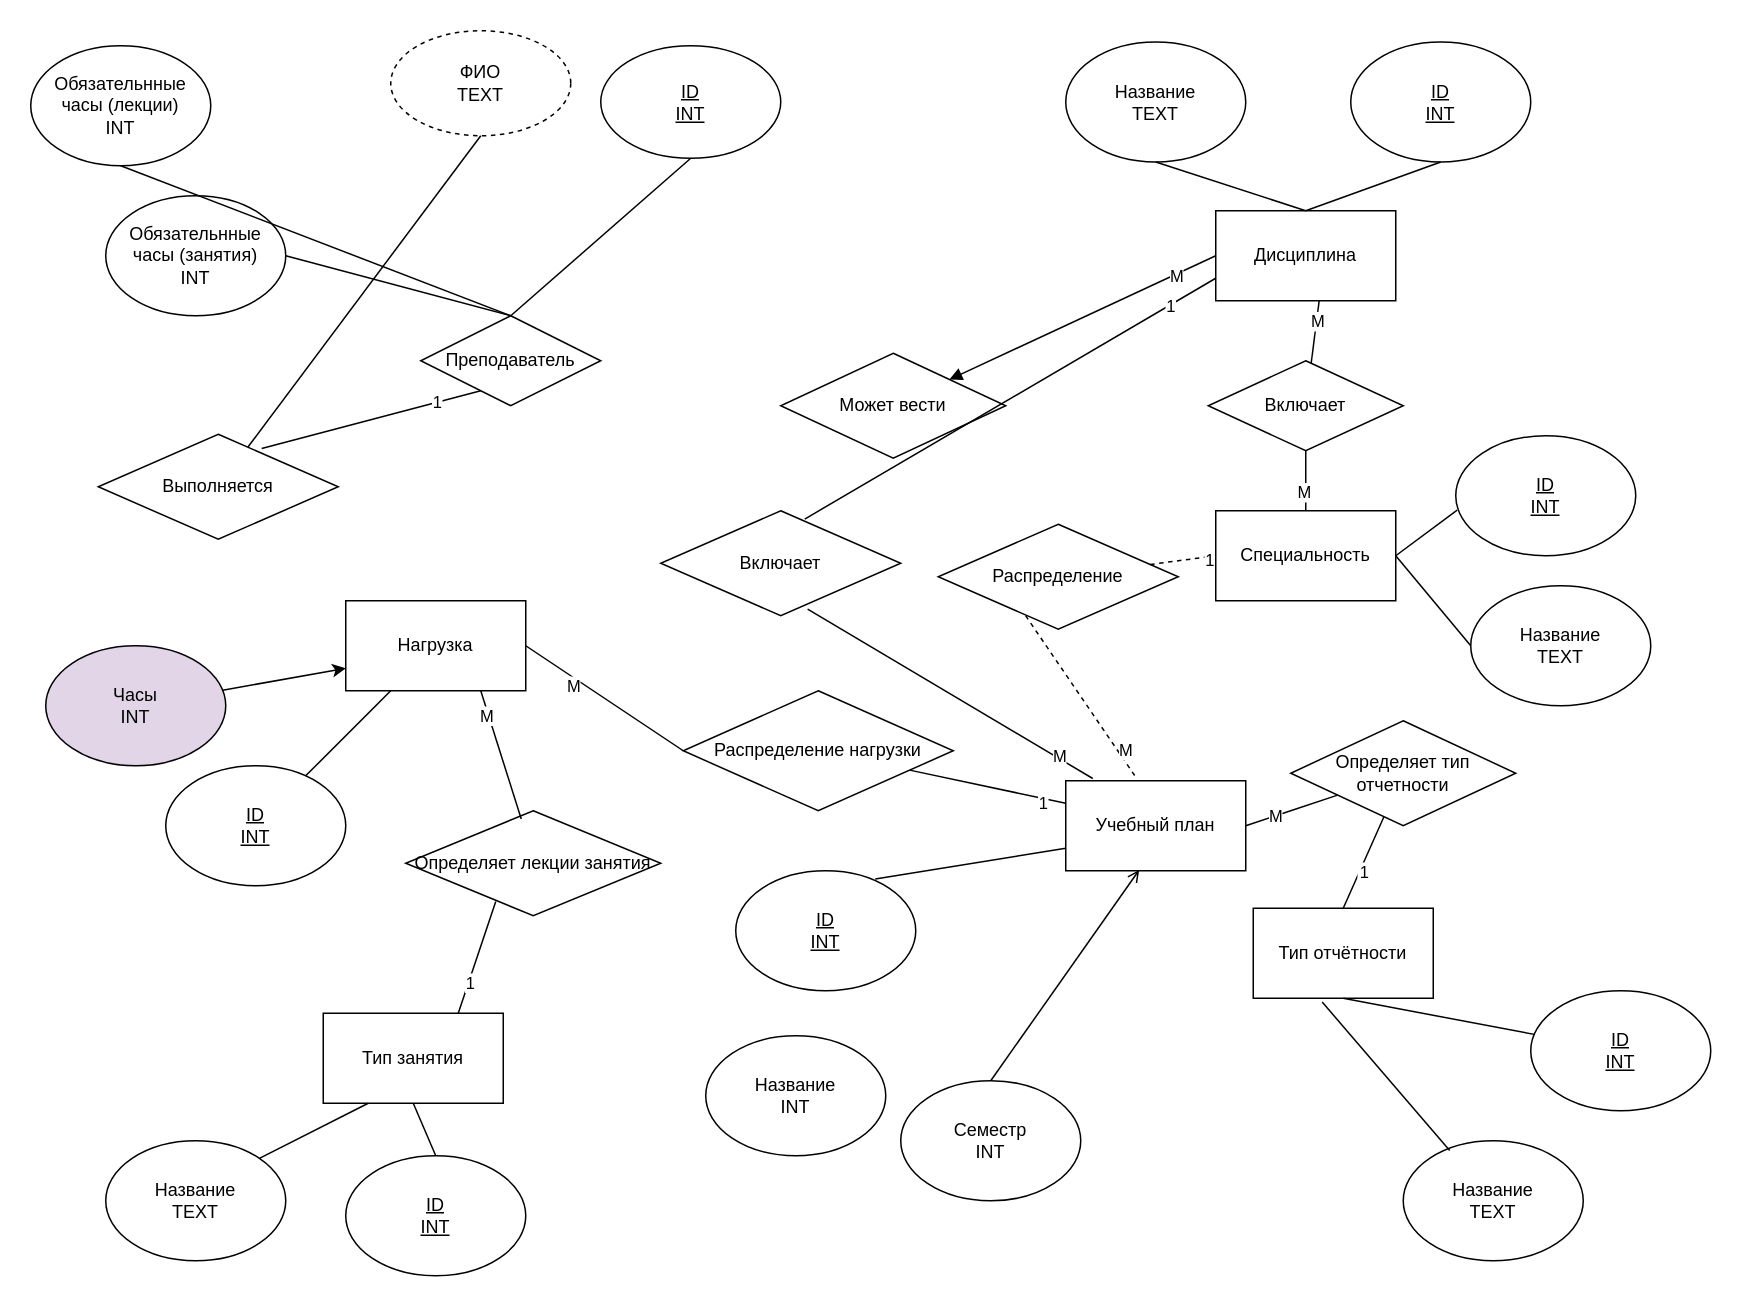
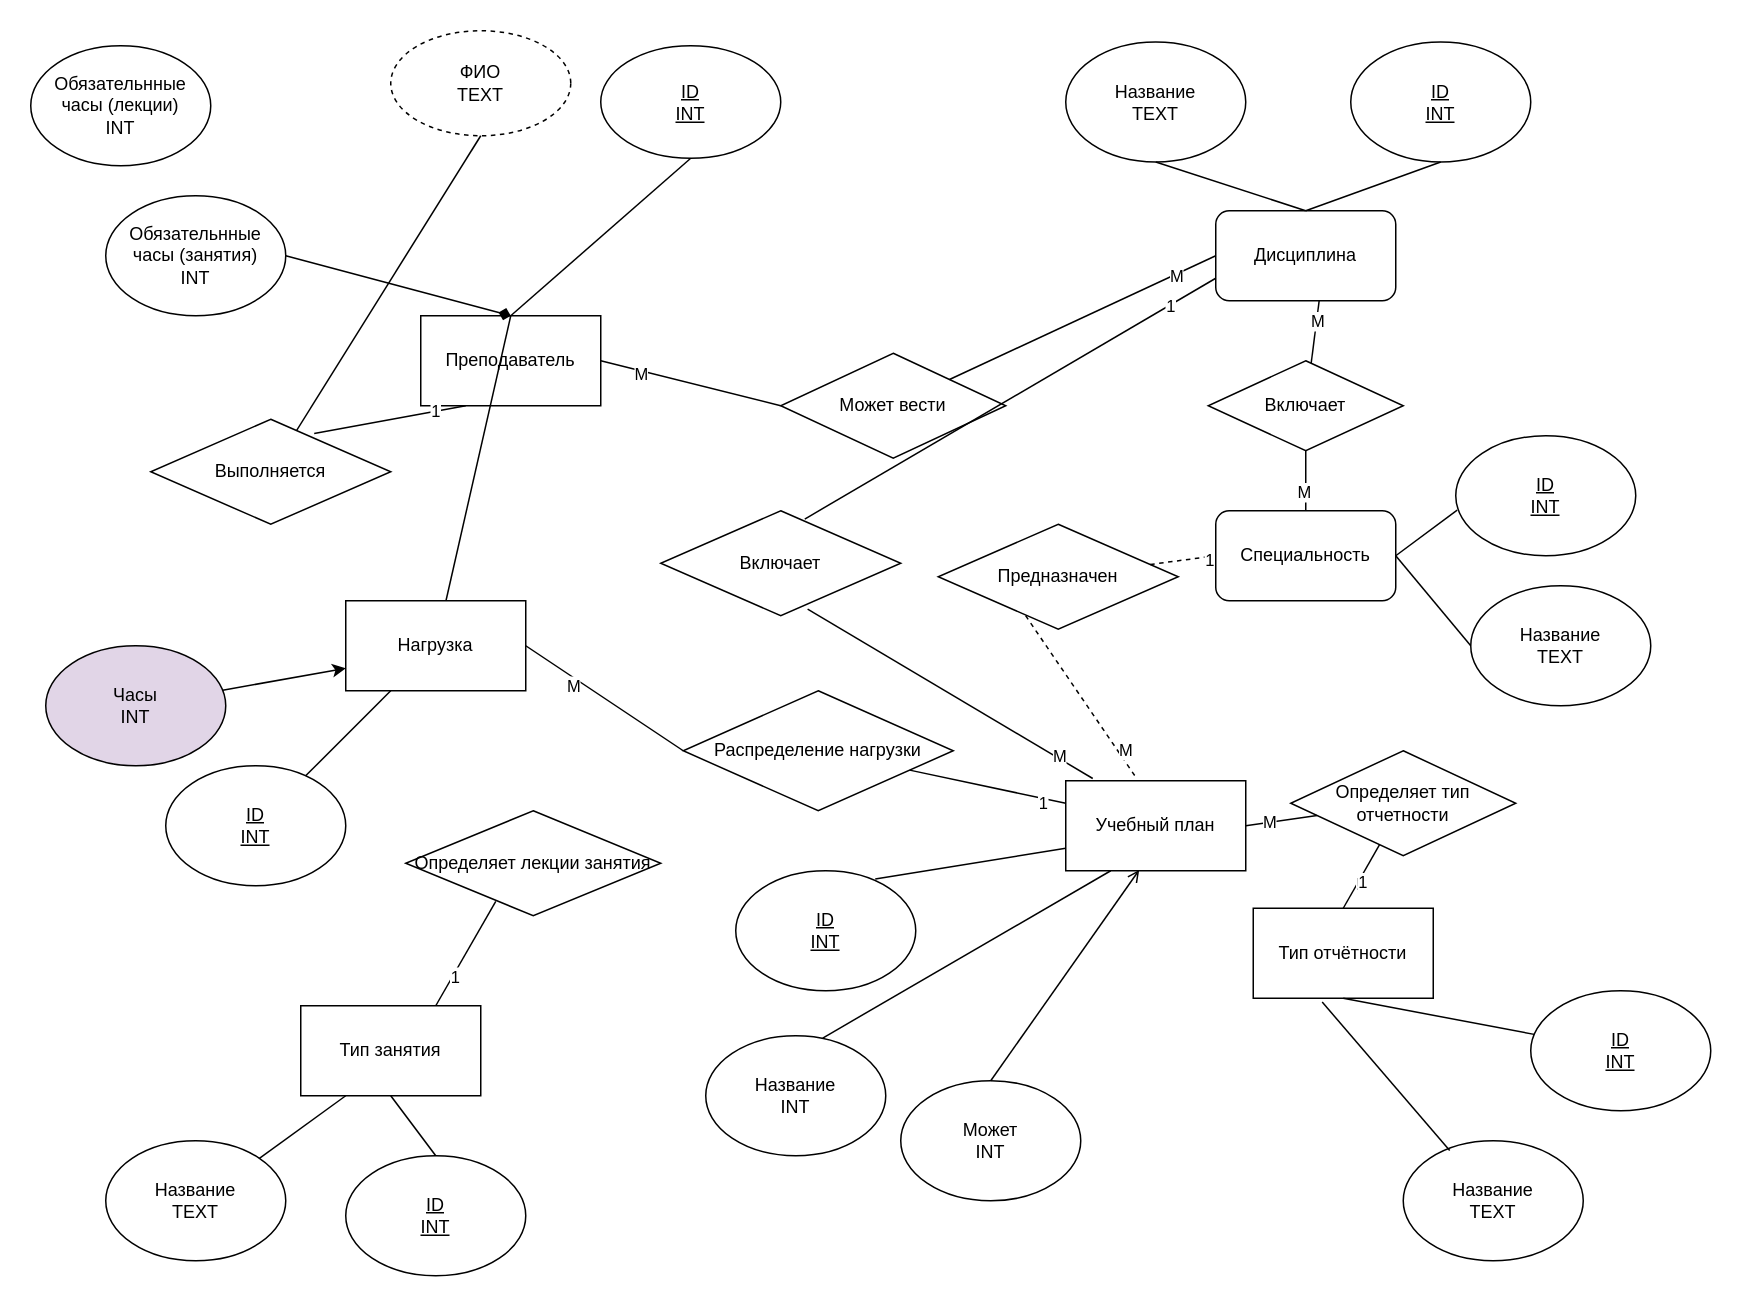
edge "Обязательнные часы (лекции) INT" -- "Преподаватель": now "Нагрузка" -- "Преподаватель"
node "Дисциплина": shape rectangle -> rounded rectangle
edge "Обязательнные часы (занятия) INT" -- "Преподаватель": arrowhead none -> diamond
node "Преподаватель": shape diamond -> rectangle
edge "Дисциплина" -> "Может вести": arrowhead block -> none
edge "Преподаватель" -- "Может вести": added, label "М"
node "Выполняется": moved (218, 487) -> (271, 472)
node "Специальность": shape rectangle -> rounded rectangle
node "Распределение": label "Распределение" -> "Предназначен"
edge "Нагрузка" -- "Определяет лекции занятия": removed, label "М"
node "Определяет тип отчетности": moved (1403, 773) -> (1403, 803)
edge "Учебный план" -- "Название INT": added
node "Тип занятия": moved (413, 1058) -> (391, 1051)
node "Семестр INT": label "Семестр INT" -> "Может INT"
